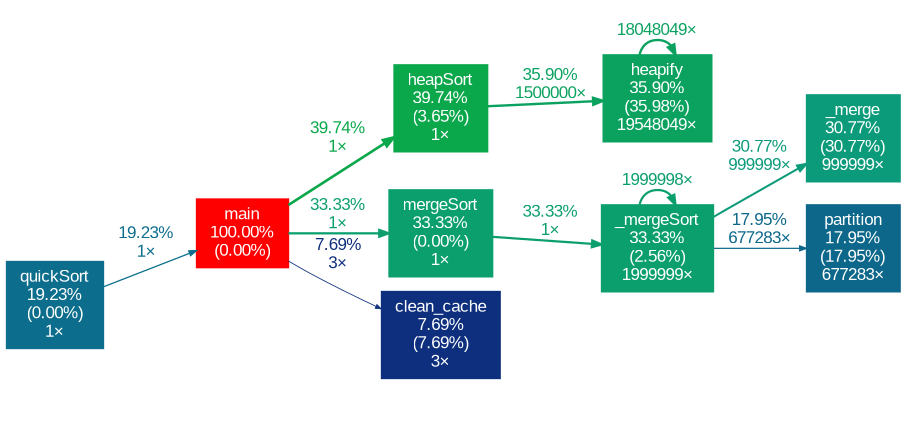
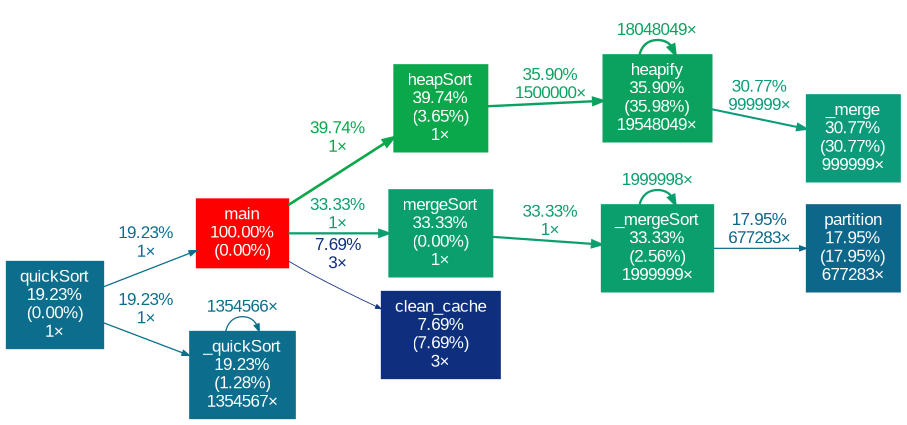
edge "_mergeSort 33.33% (2.56%) 1999999×" -> "_merge 30.77% (30.77%) 999999×": now "heapify 35.90% (35.98%) 19548049×" -> "_merge 30.77% (30.77%) 999999×"
node "_quickSort 19.23% (1.28%) 1354567×": added
